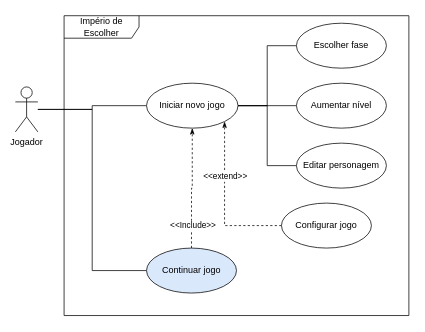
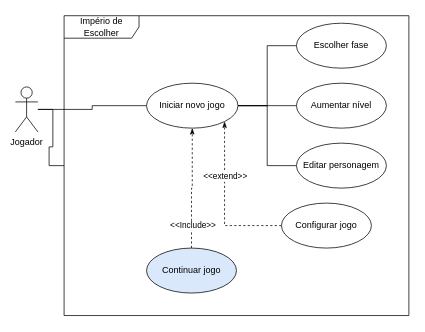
edge "Jogador" -- "Continuar jogo": now "Jogador" -- "Império de Escolher"
